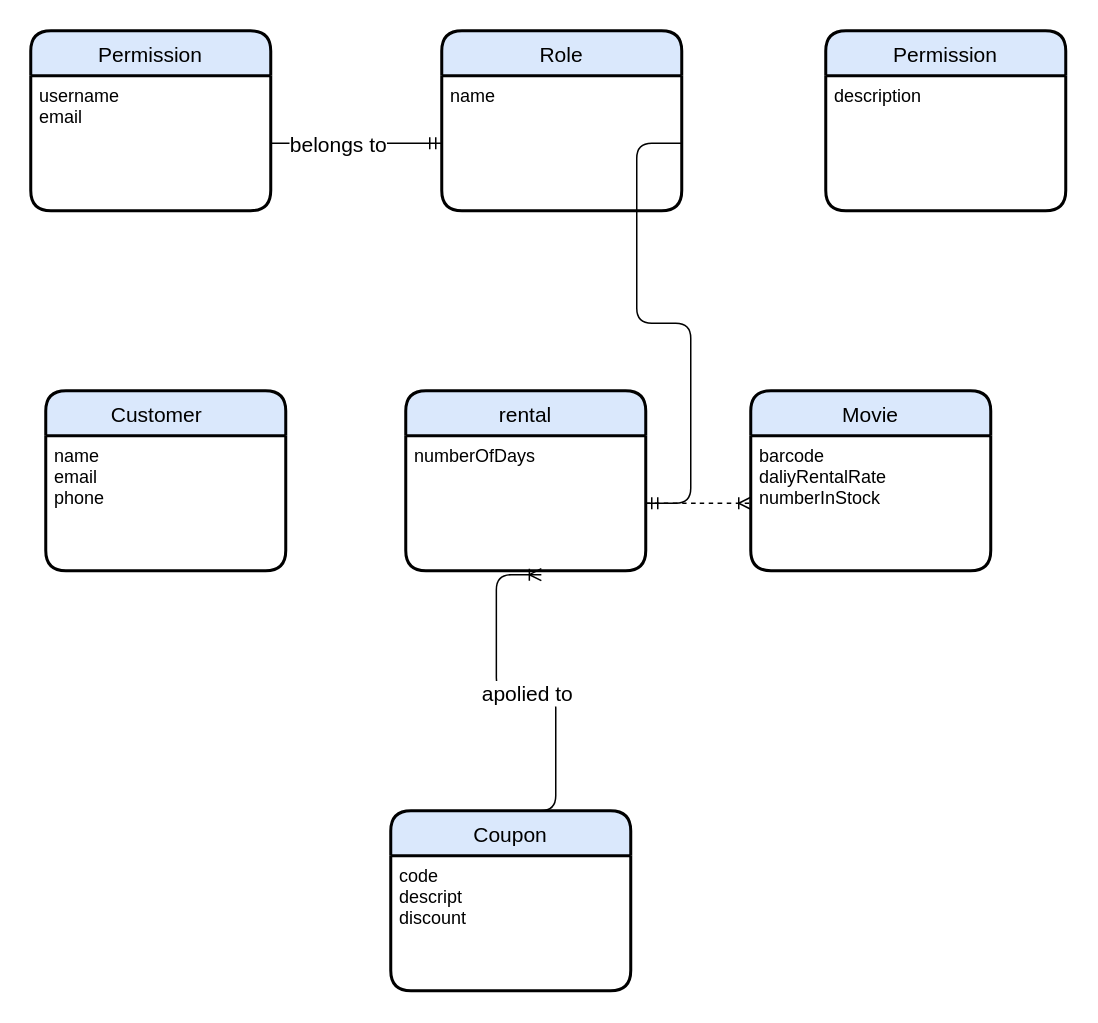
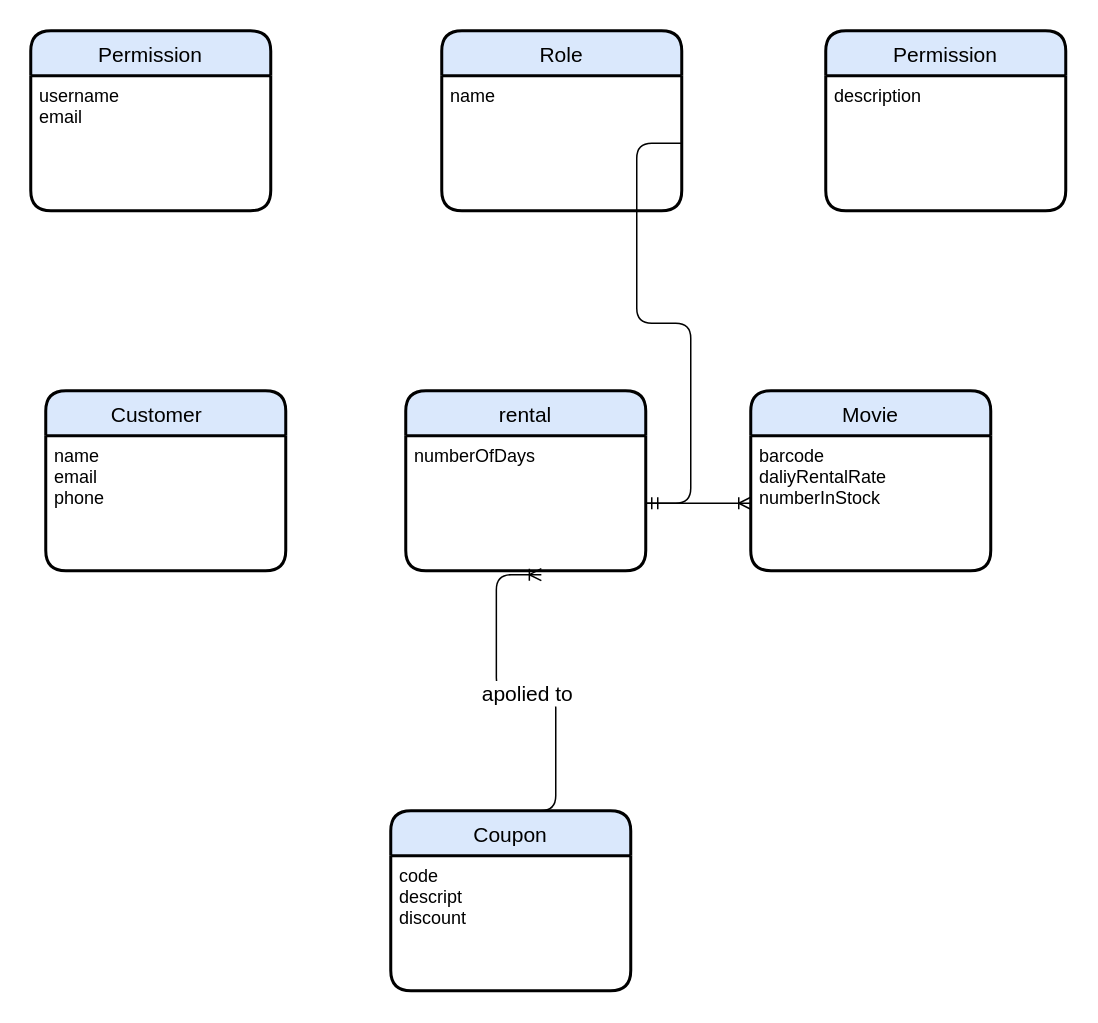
edge "username email" -> "name": removed, label "belongs to"
edge "numberOfDays" -> "barcode daliyRentalRate numberInStock": style dashed -> solid
